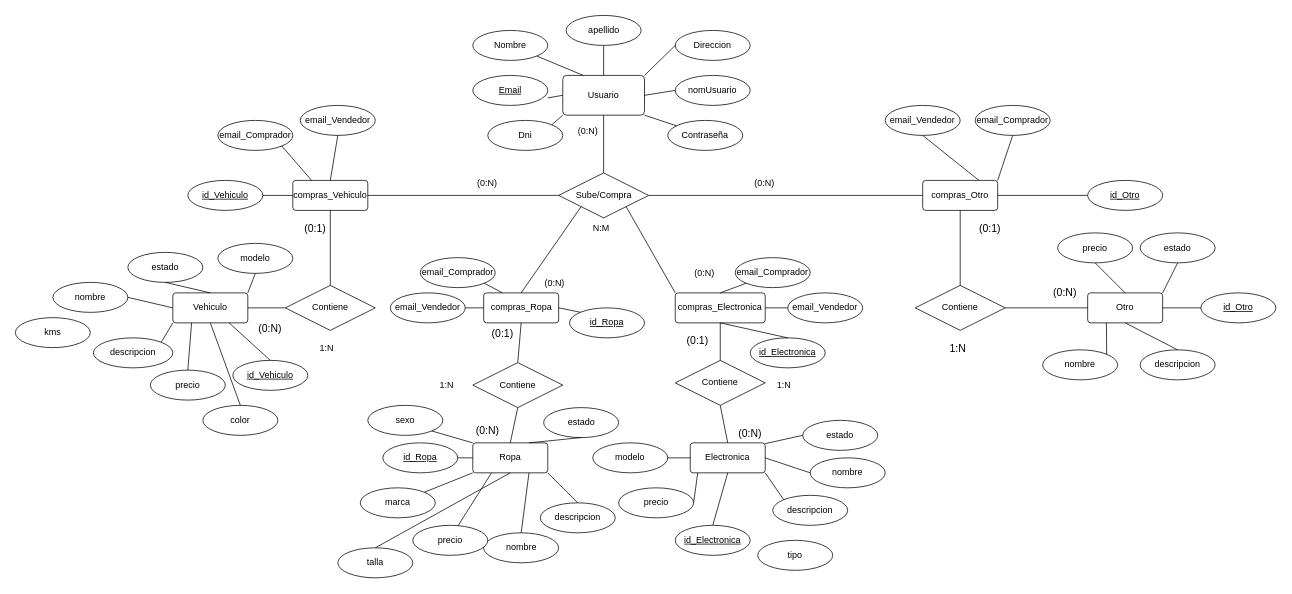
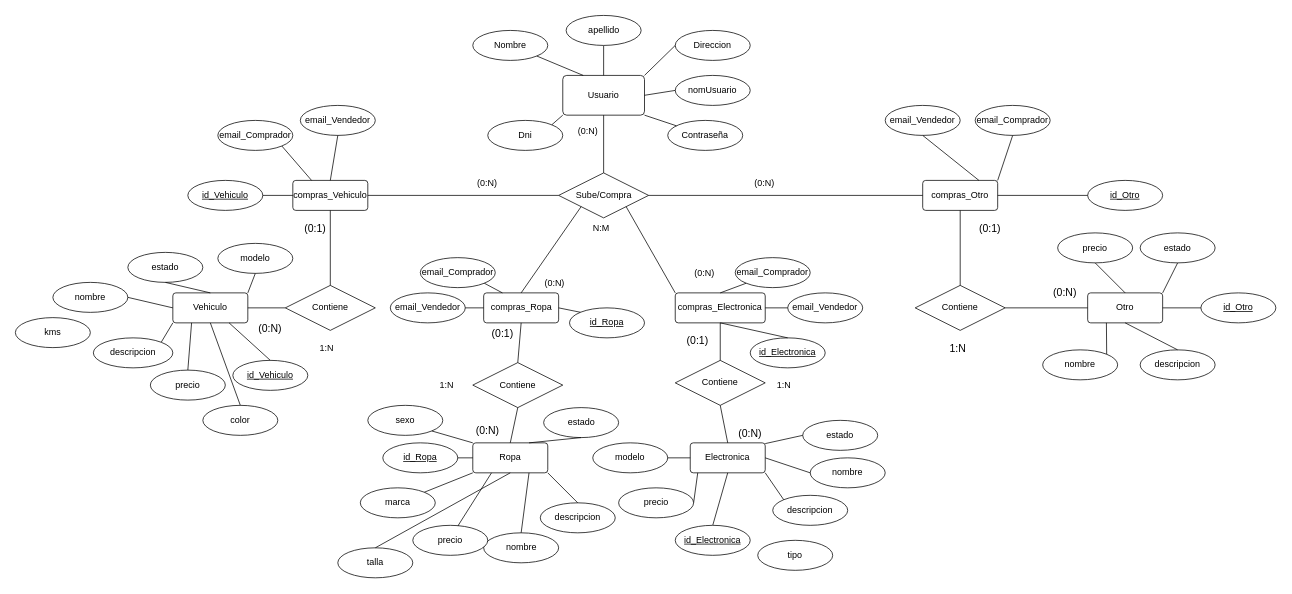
node "Email": removed
edge "Email" -- "Usuario": removed
